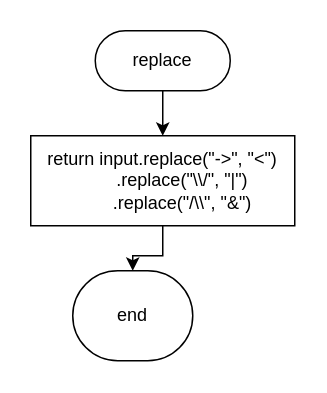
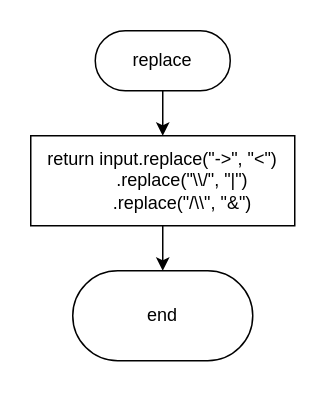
node "end": size 120x90 -> 180x90
